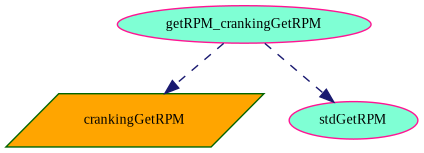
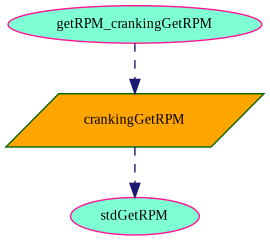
edge "getRPM_crankingGetRPM" -> "stdGetRPM": now "crankingGetRPM" -> "stdGetRPM"
